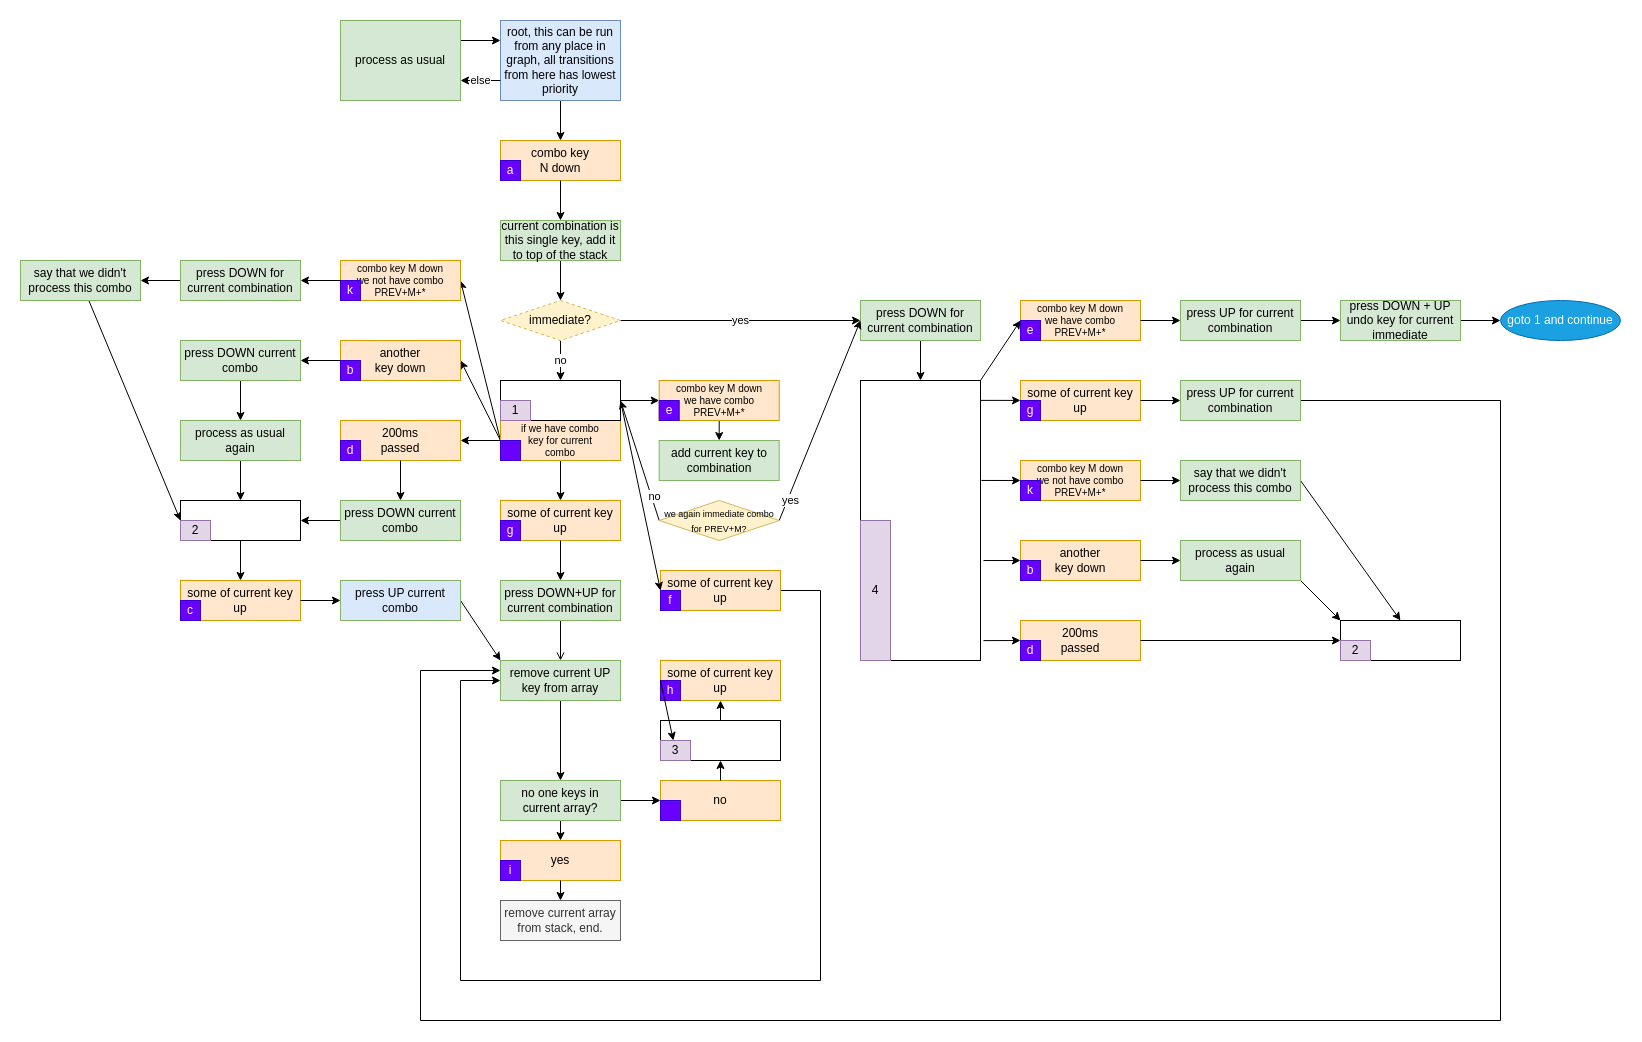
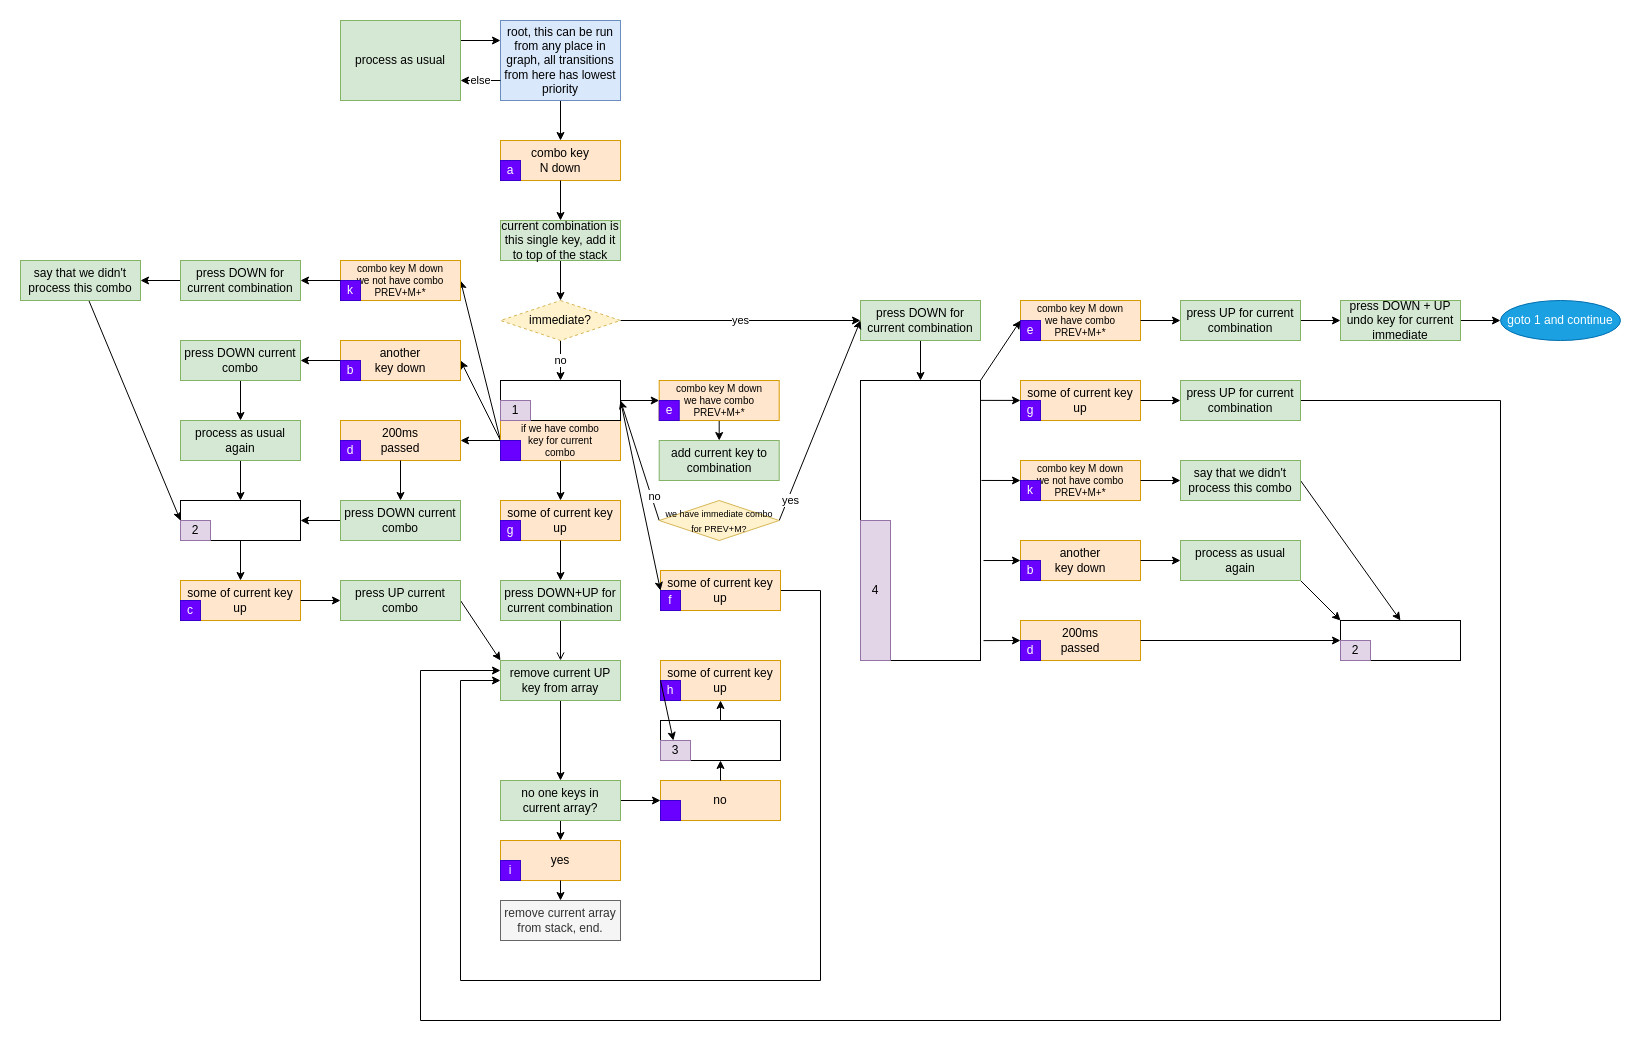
node "we again immediate combo for PREV+M?": label "we again immediate combo for PREV+M?" -> "we have immediate combo for PREV+M?"
node "press UP current combo": fillcolor #dae8fc -> #d5e8d4
